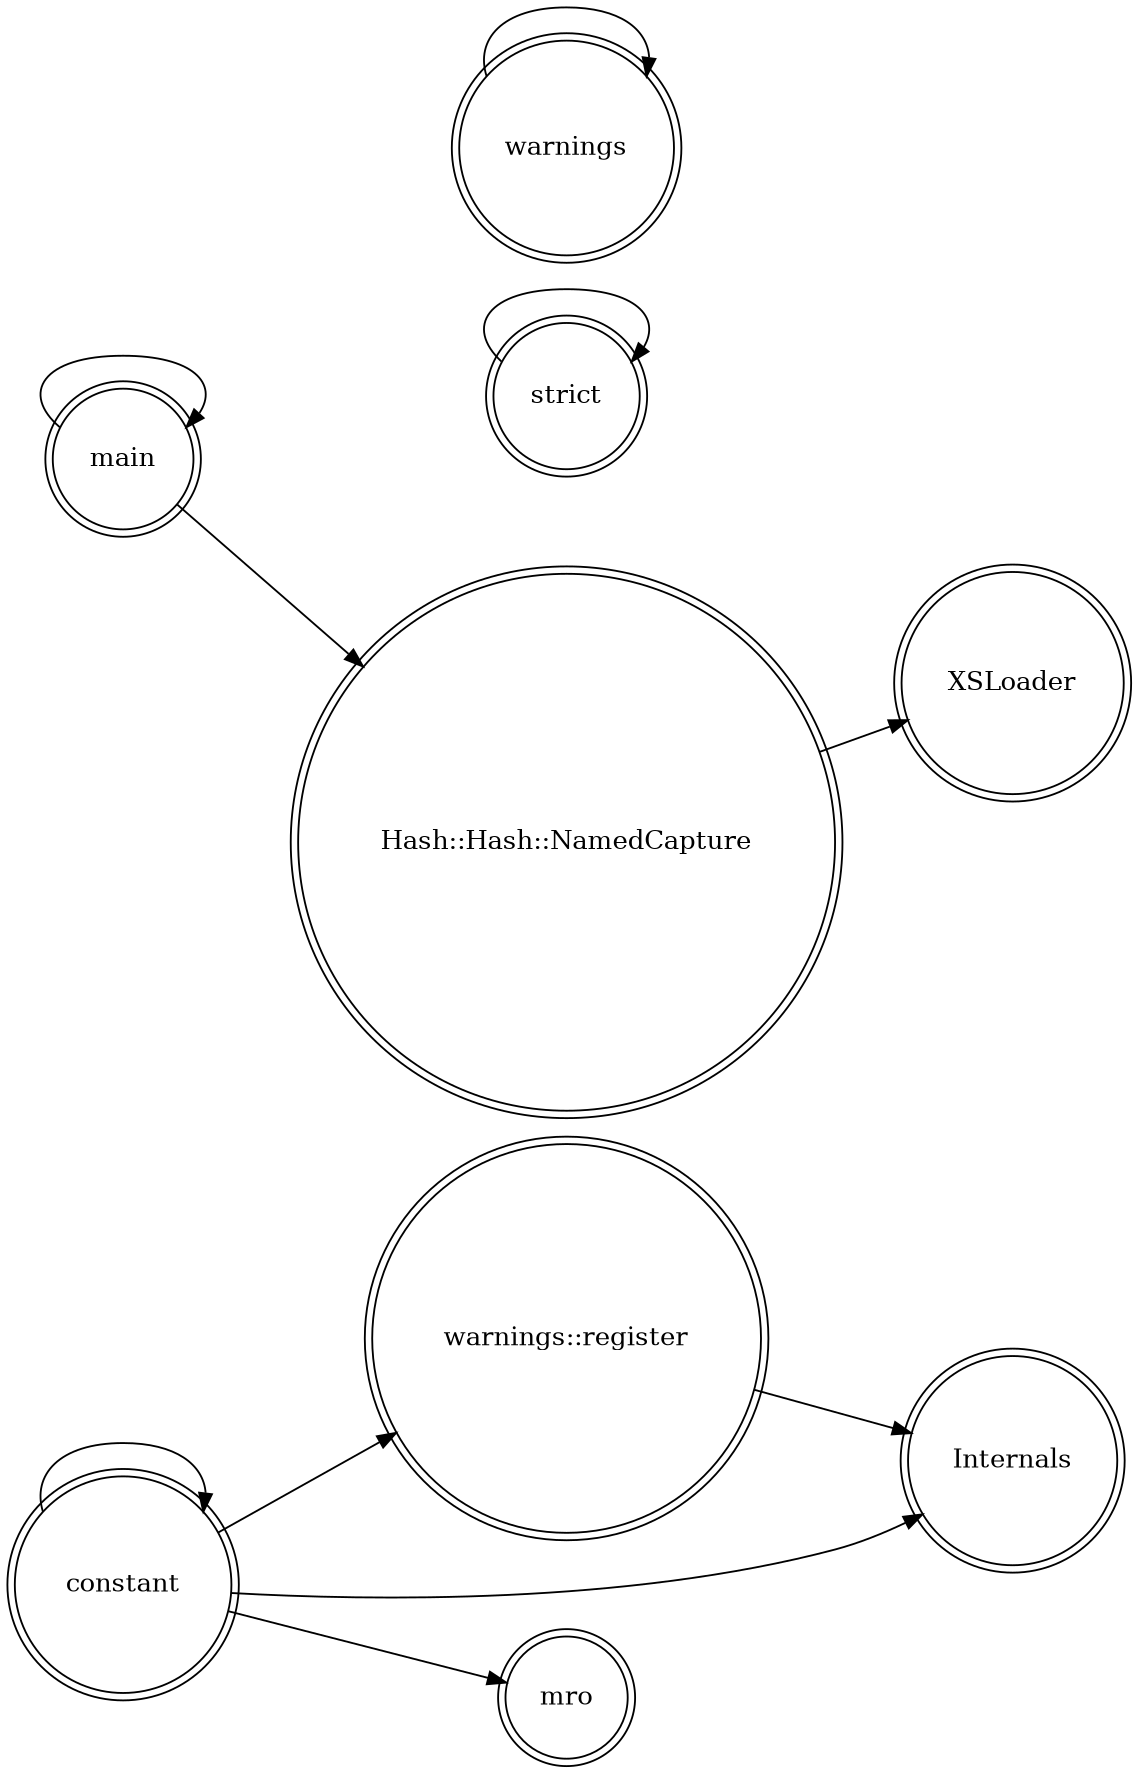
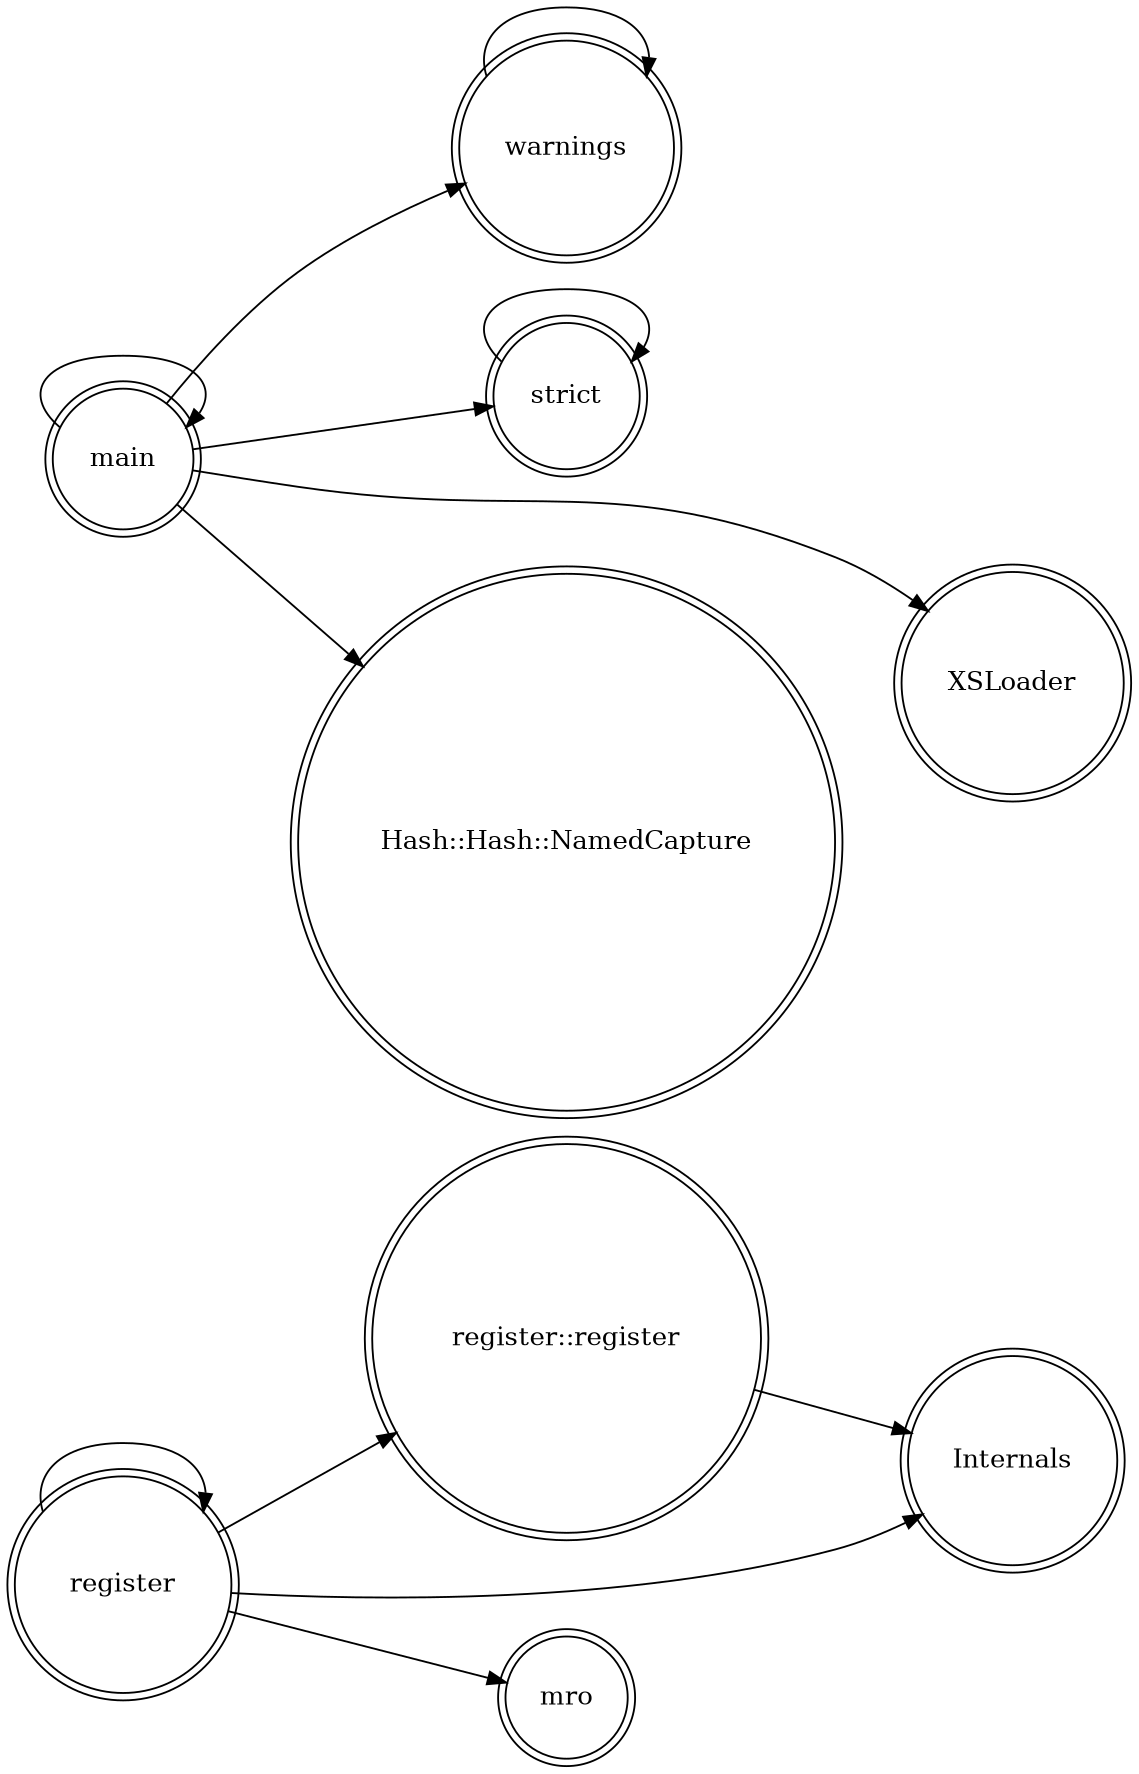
edge "main" -> "warnings": added
edge "main" -> "strict": added
edge "Hash::Hash::NamedCapture" -> "XSLoader": now "main" -> "XSLoader"
node "warnings::register": label "warnings::register" -> "register::register"
node "constant": label "constant" -> "register"
